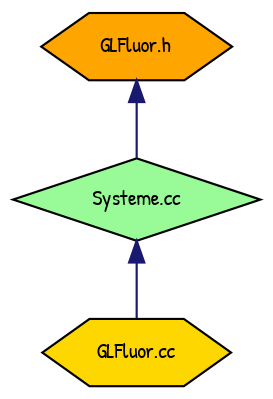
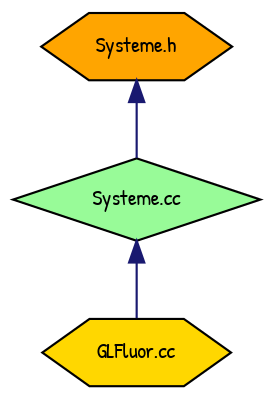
node "GLFluor.h": label "GLFluor.h" -> "Systeme.h"
